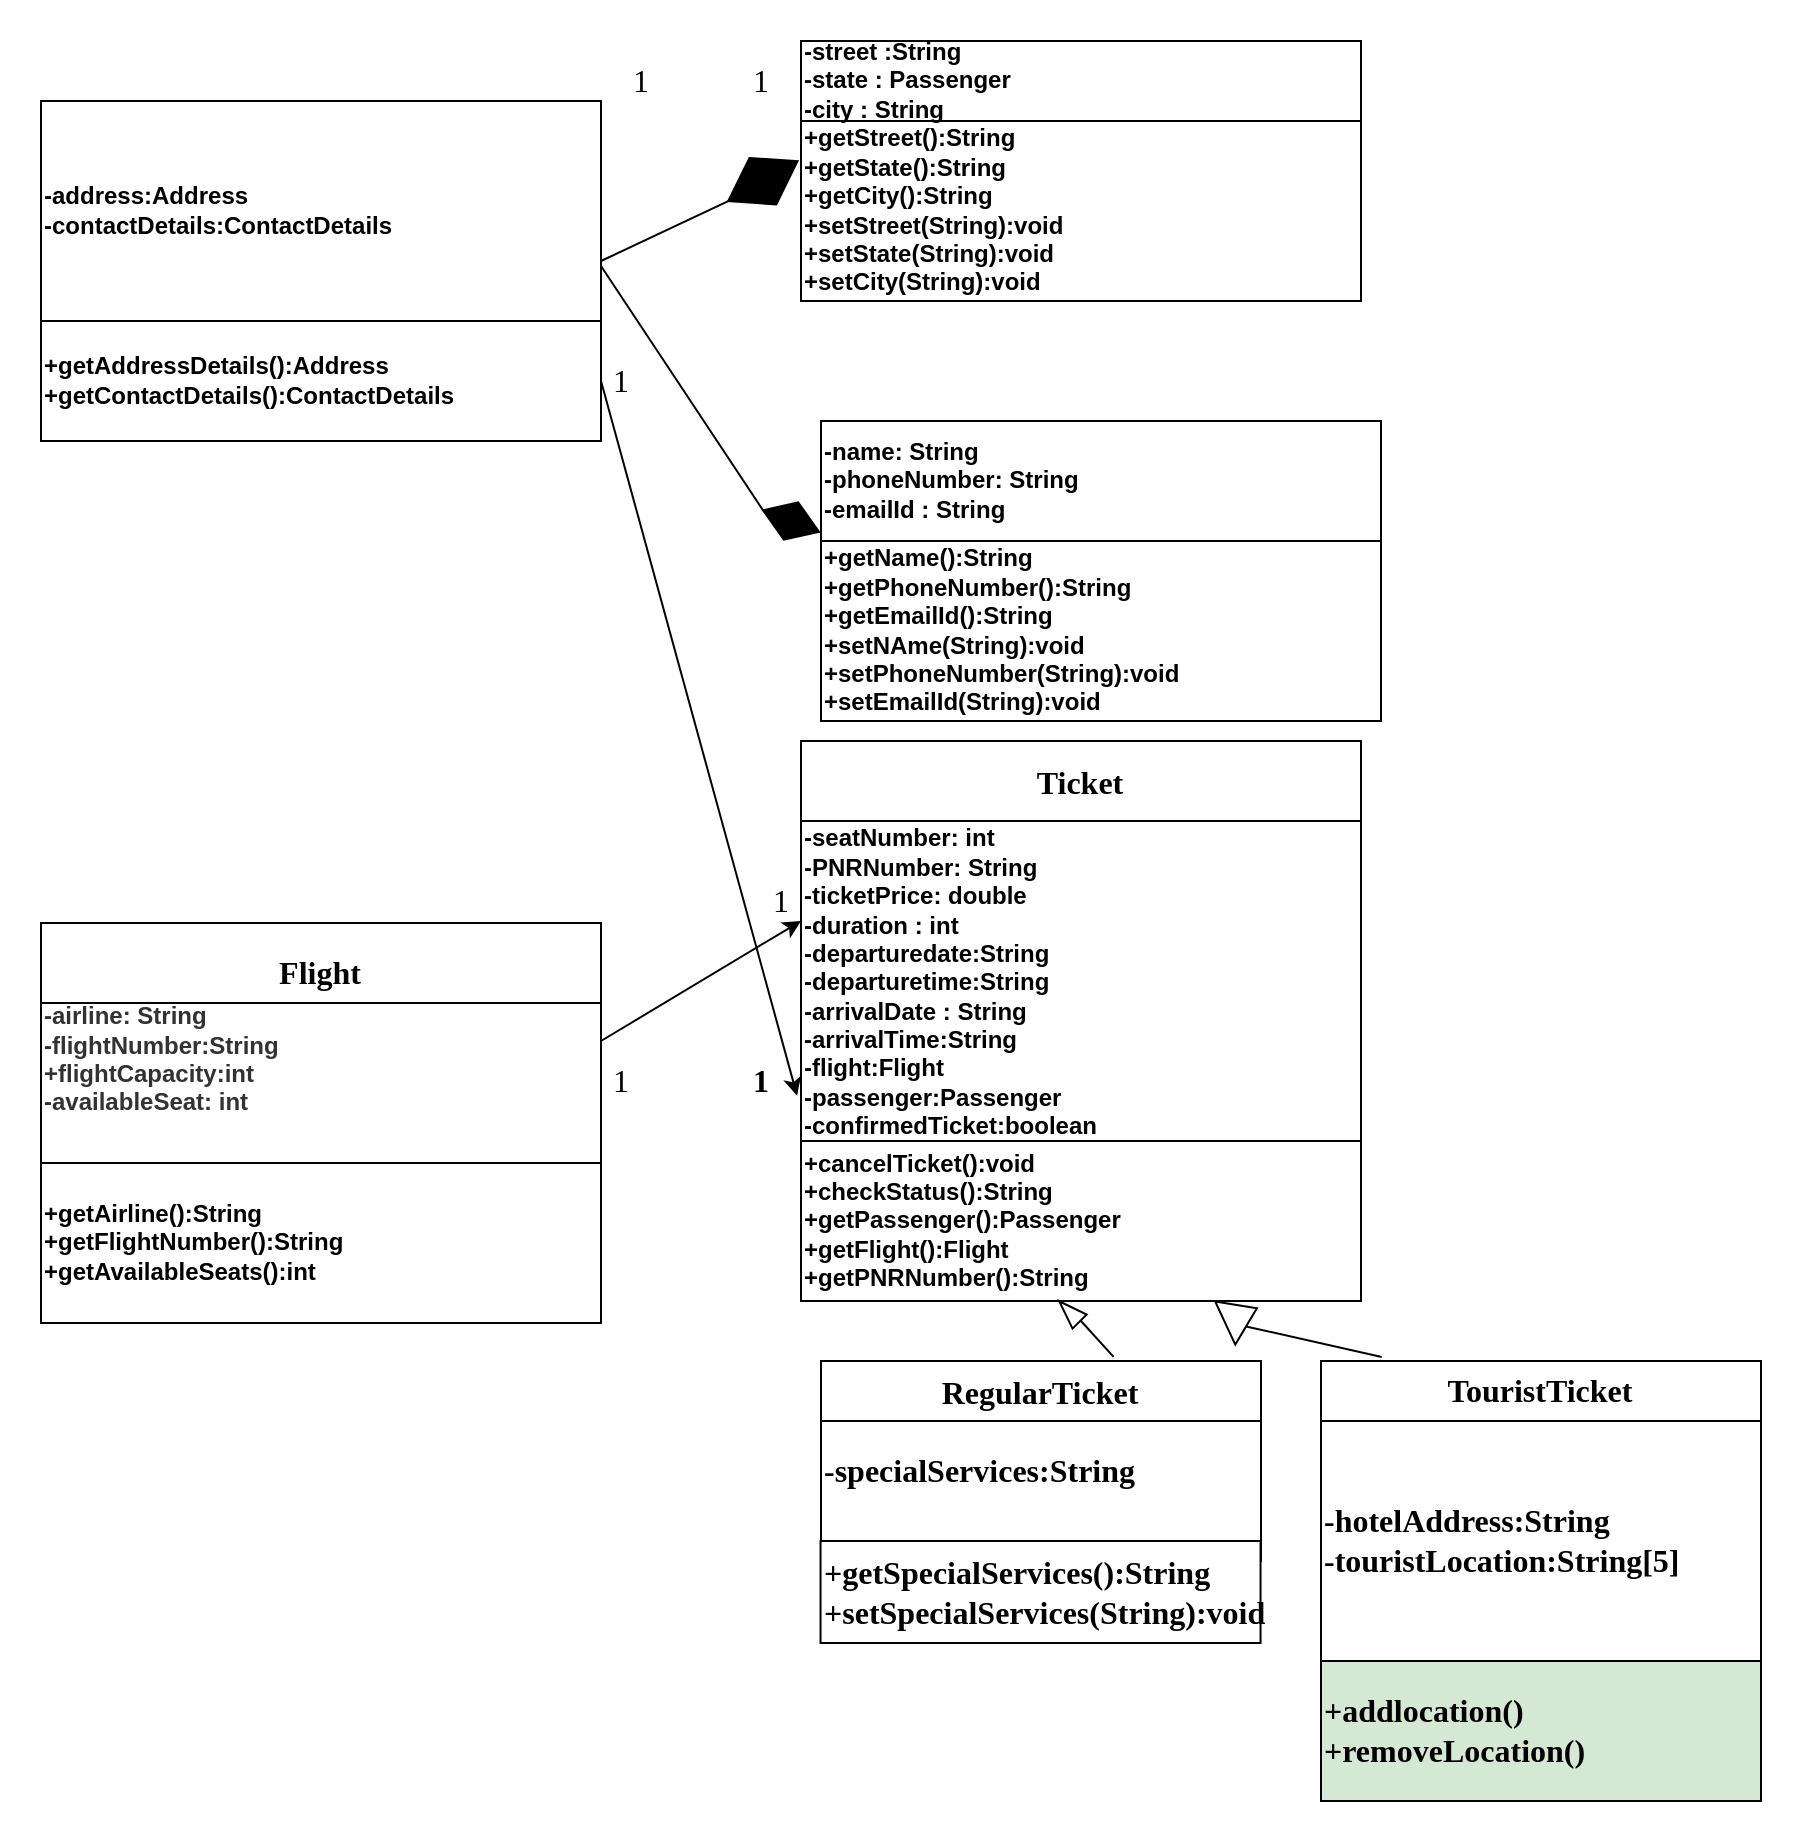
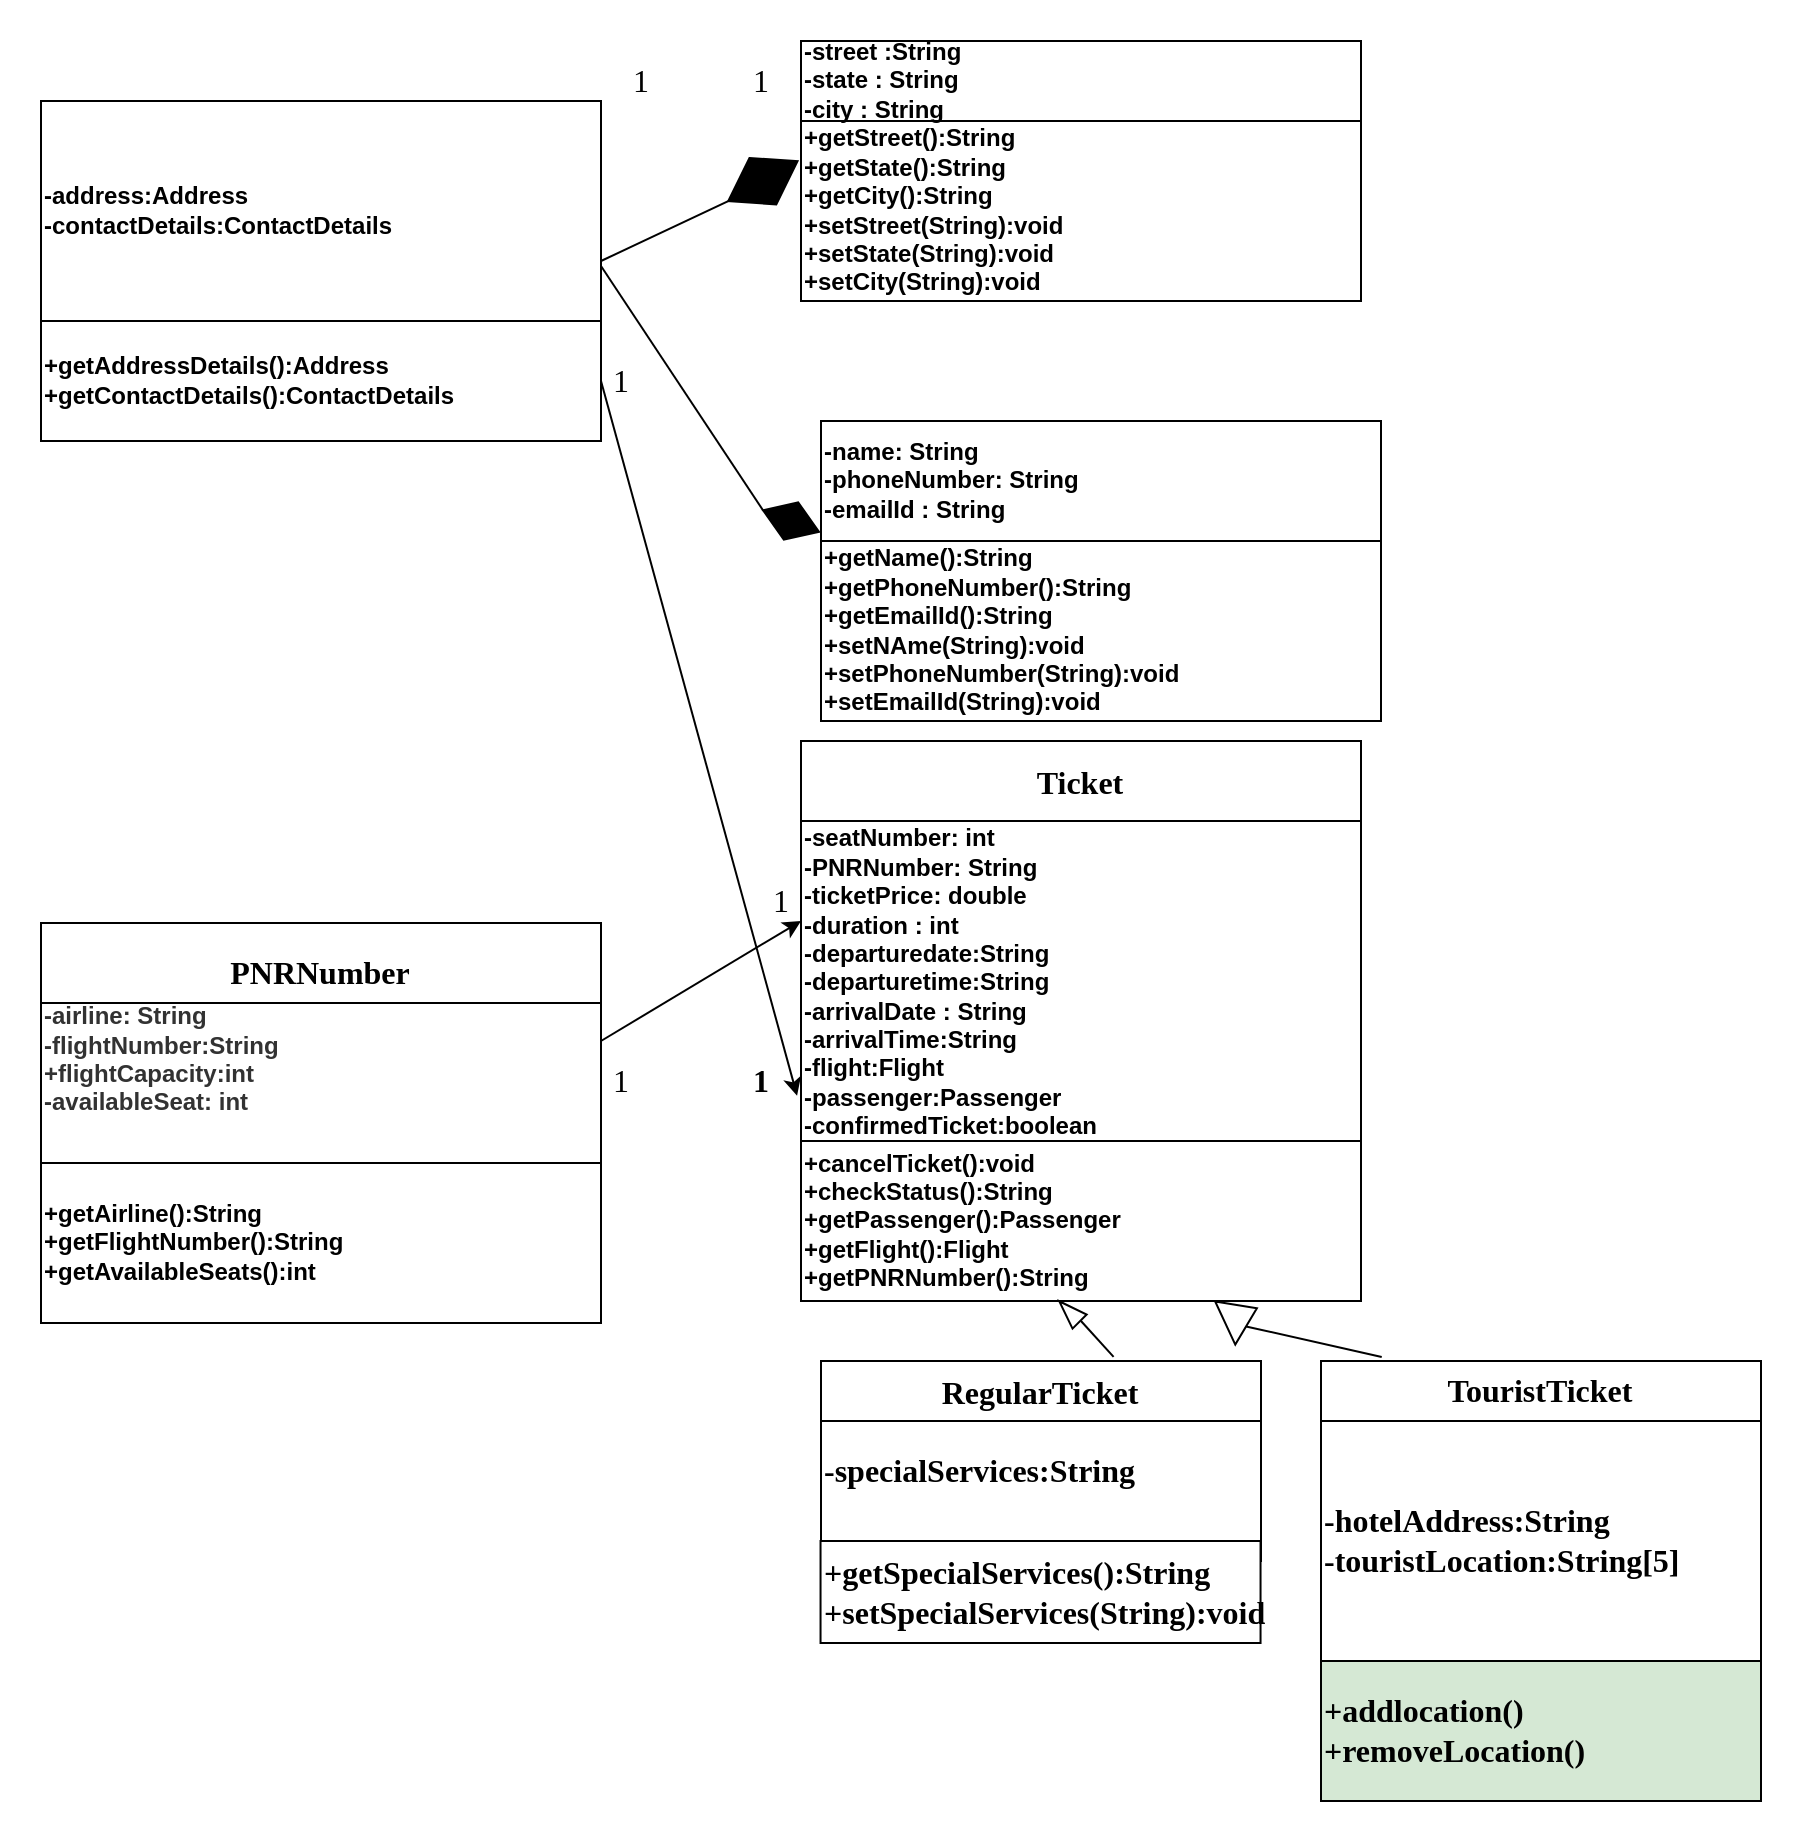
node "-street :String -state : Passenger -city : String": label "-street :String -state : Passenger -city : String" -> "-street :String -state : String -city : String"
node "Flight": label "Flight" -> "PNRNumber"
